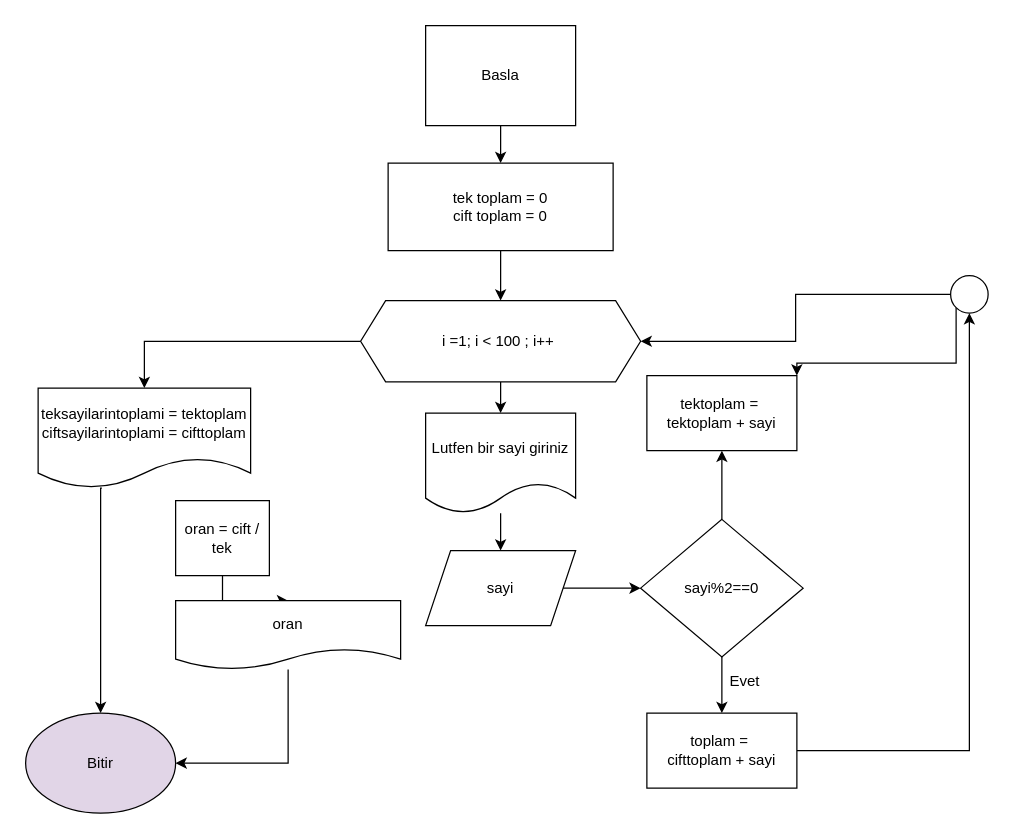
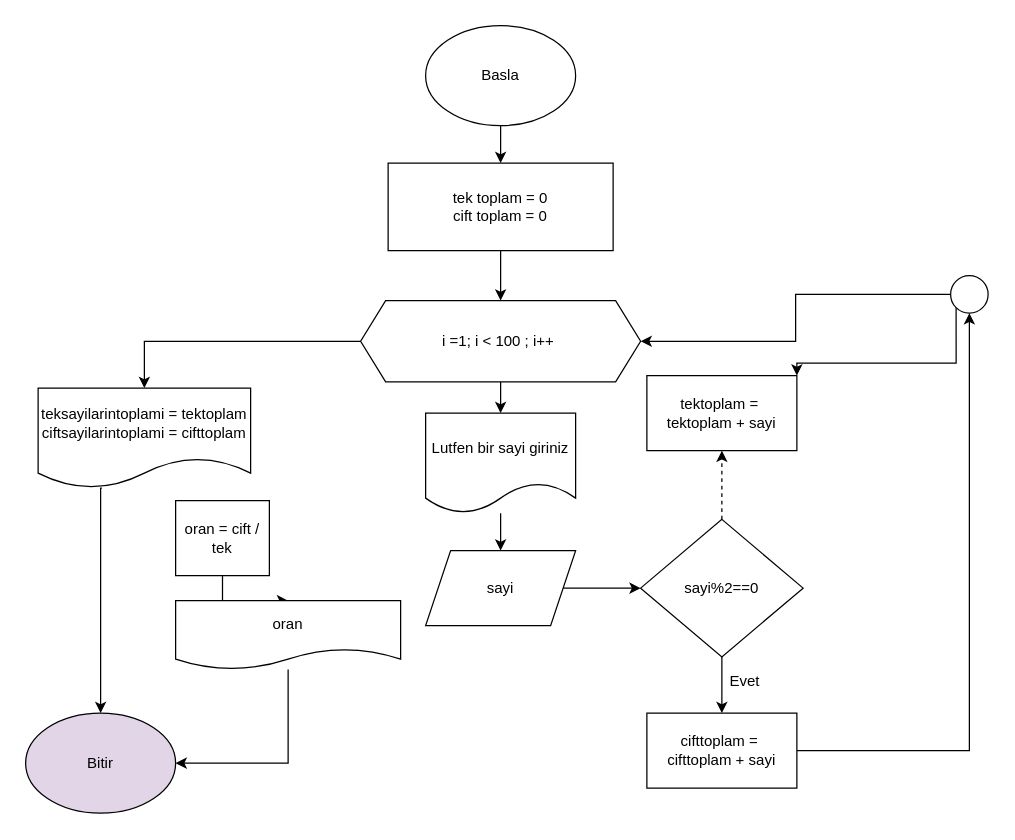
node "Basla": shape rectangle -> ellipse
edge "sayi%2==0" -> "tektoplam = tektoplam + sayi": style solid -> dashed
node "toplam = cifttoplam + sayi": label "toplam = cifttoplam + sayi" -> "cifttoplam = cifttoplam + sayi"
